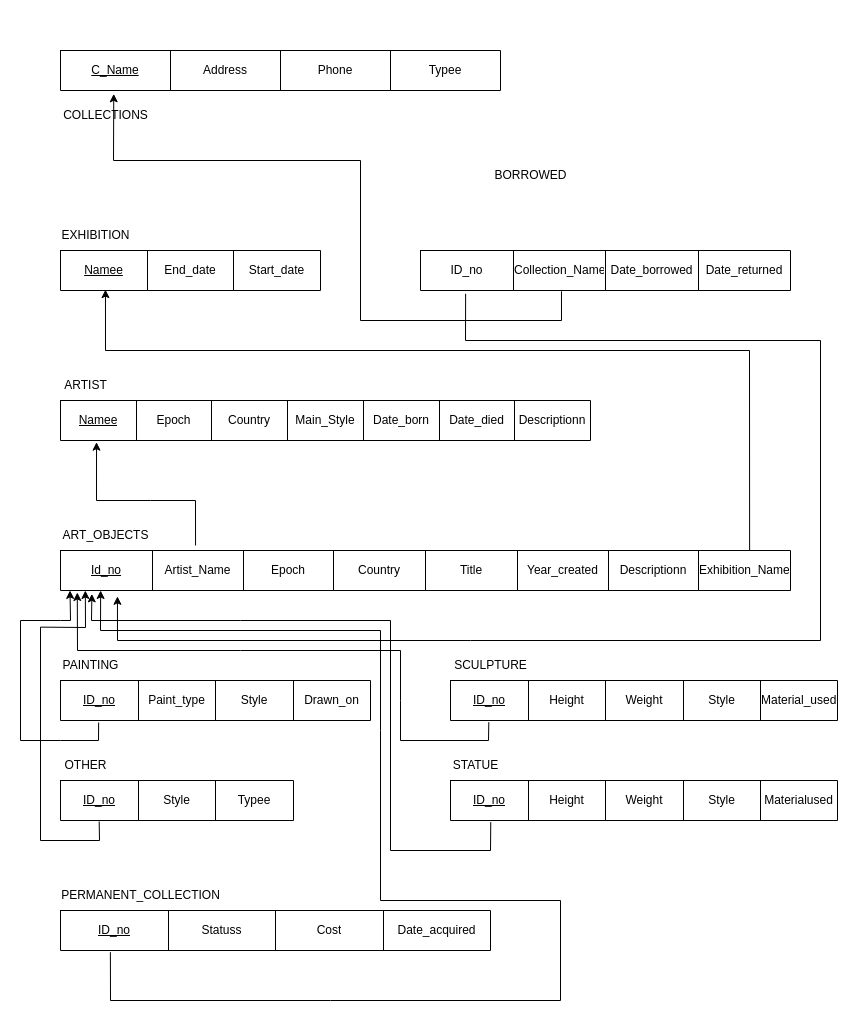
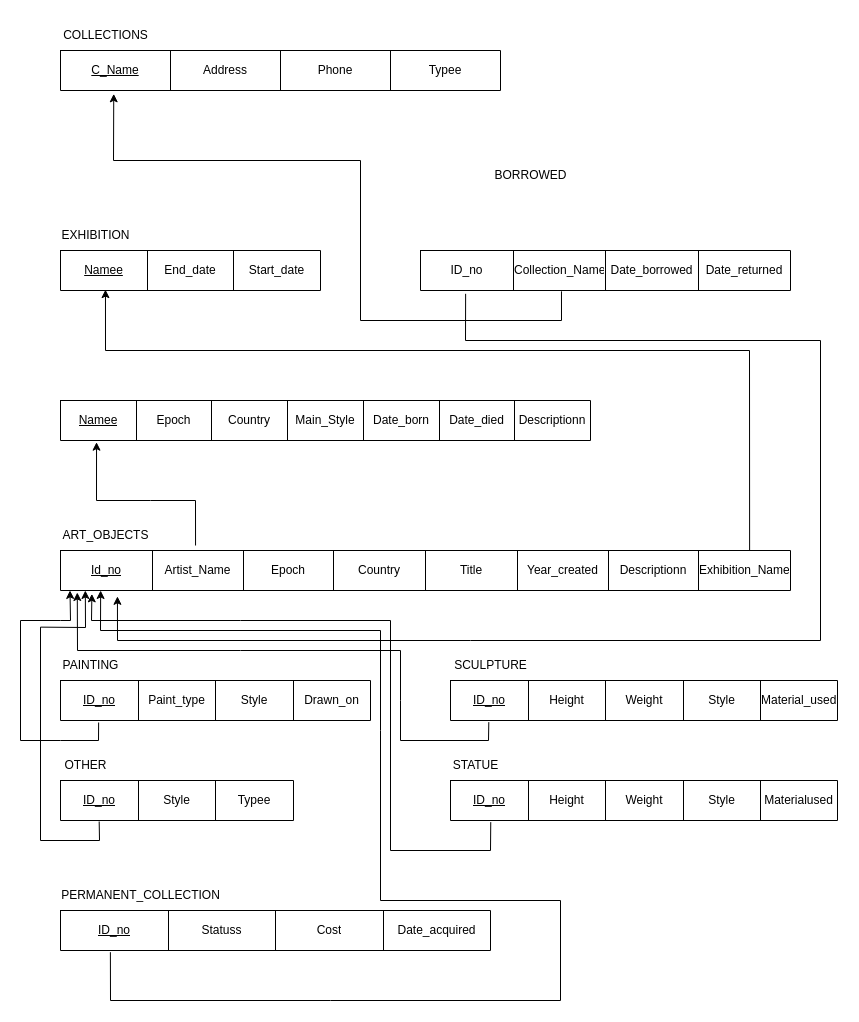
node "COLLECTIONS": moved (106, 116) -> (106, 36)
node "ARTIST": removed
